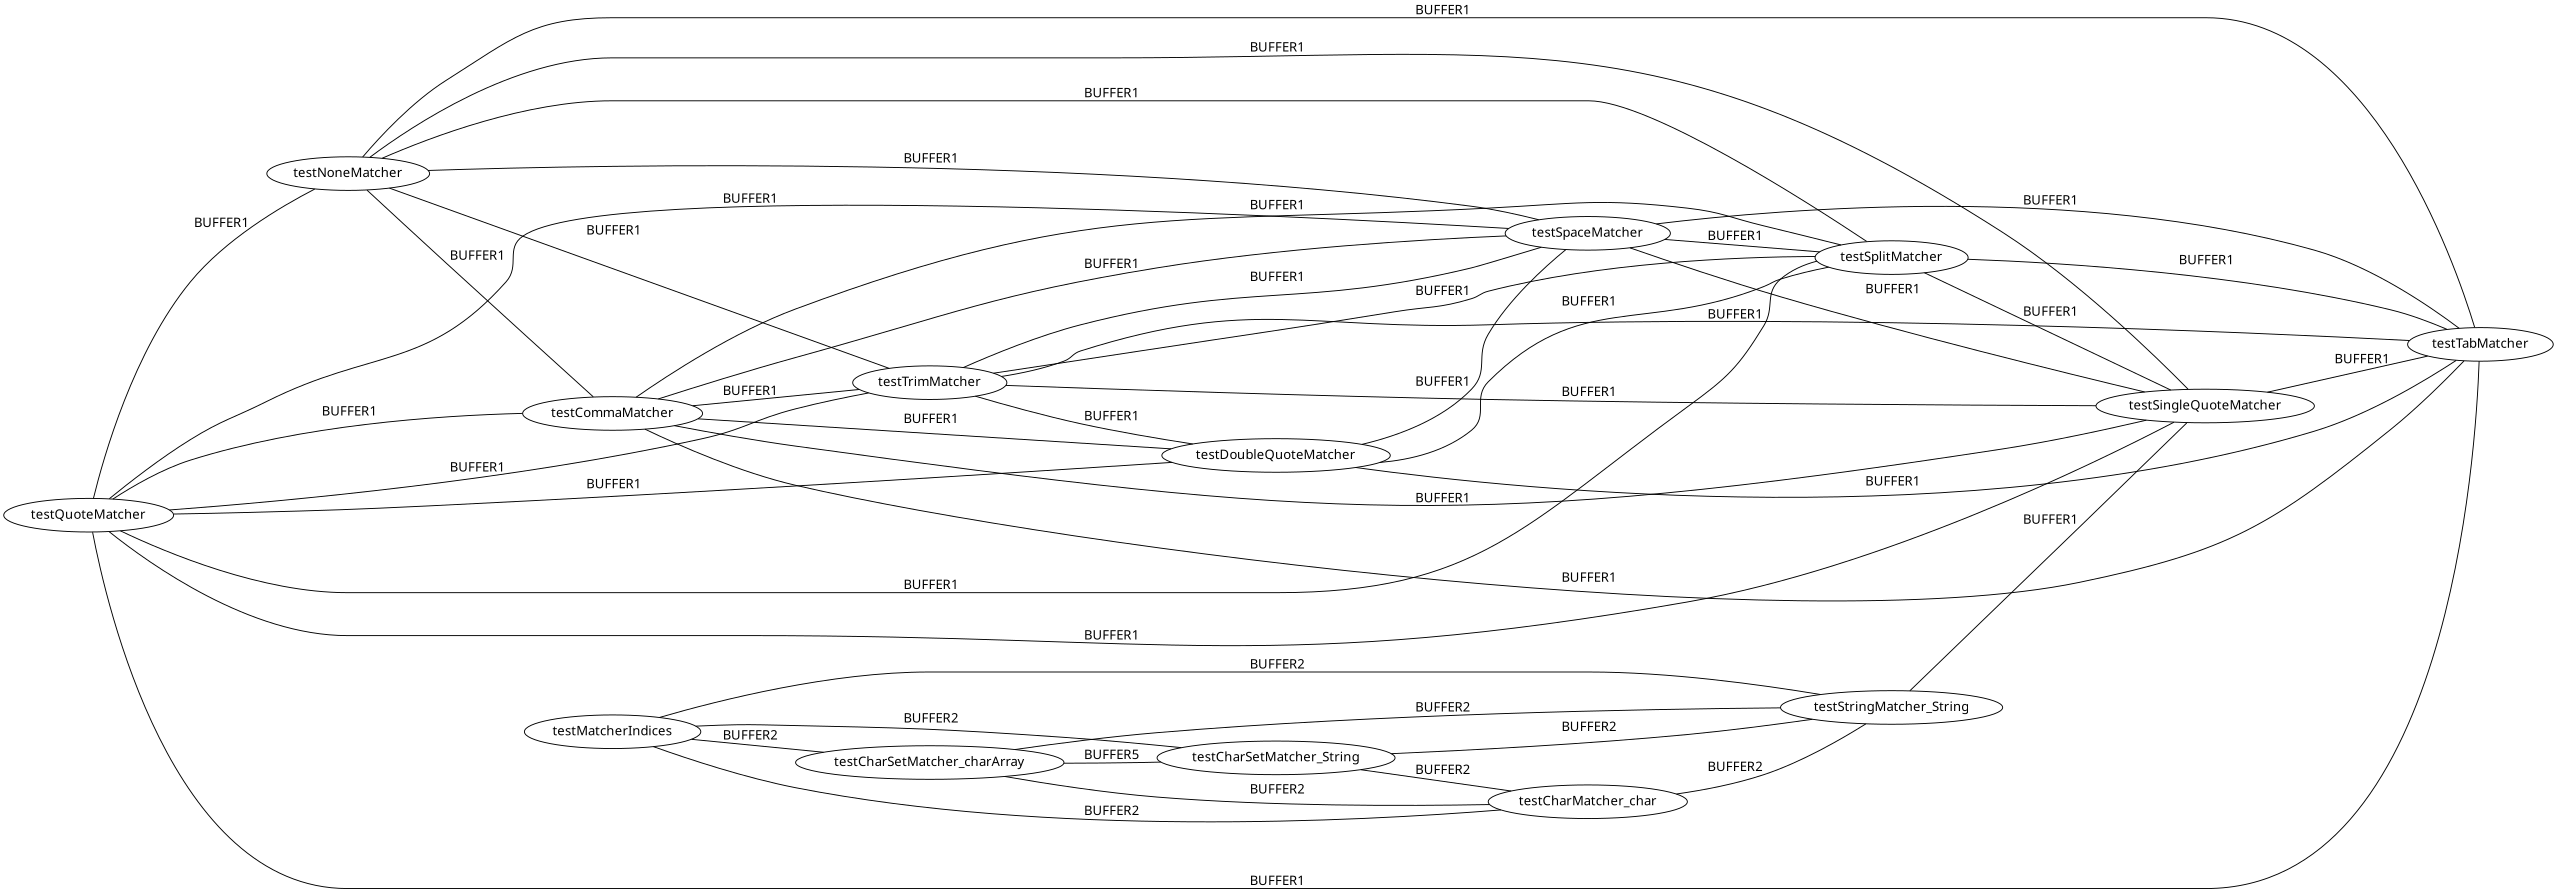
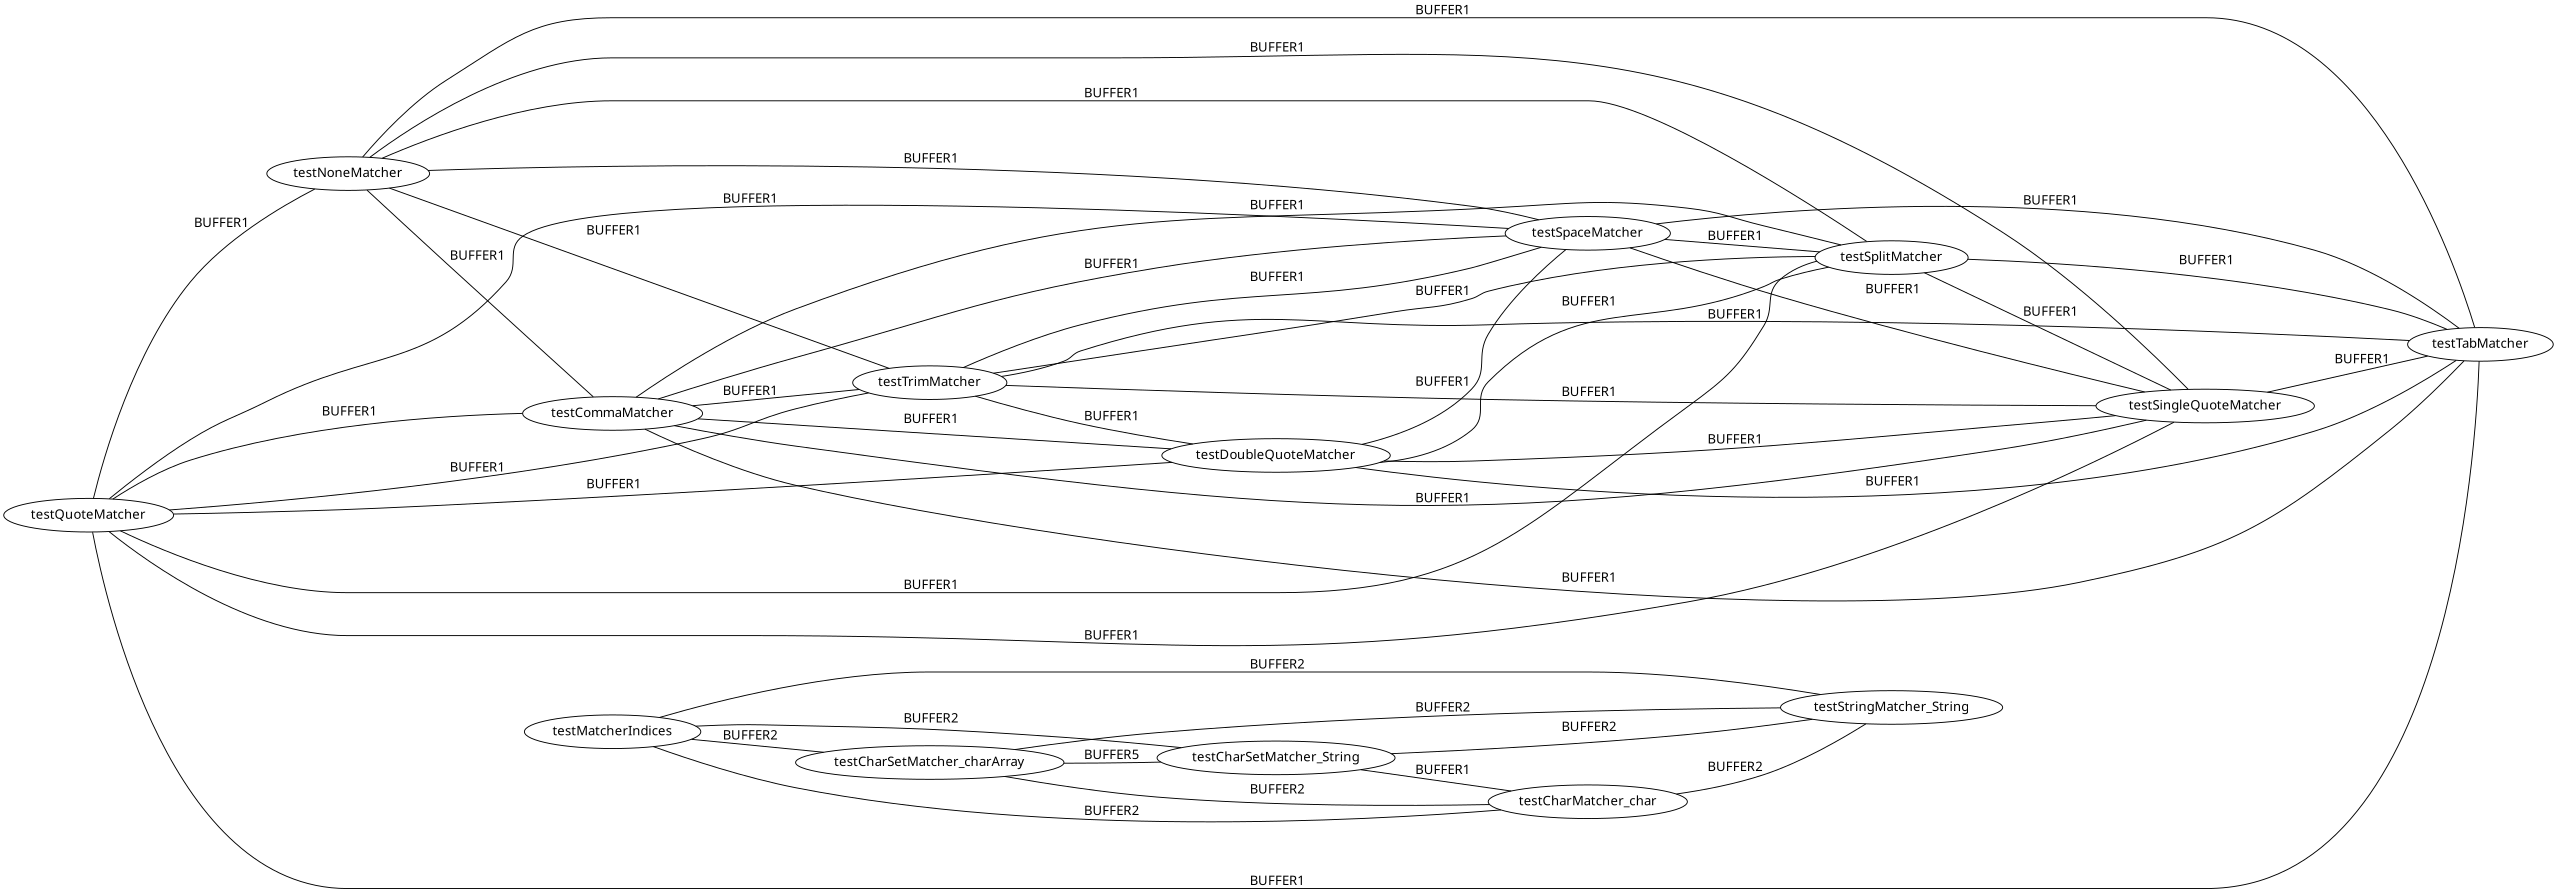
edge "testSingleQuoteMatcher" -- "testStringMatcher_String": now "testSingleQuoteMatcher" -- "testDoubleQuoteMatcher"
edge "testCharSetMatcher_String" -- "testCharMatcher_char": label " BUFFER2" -> " BUFFER1"
